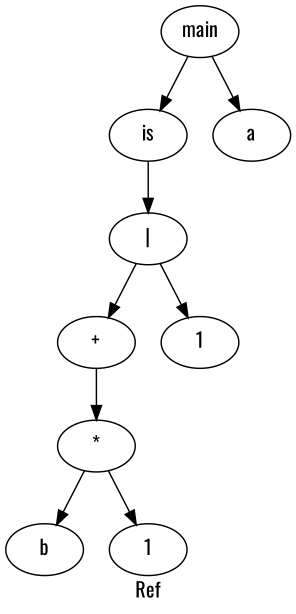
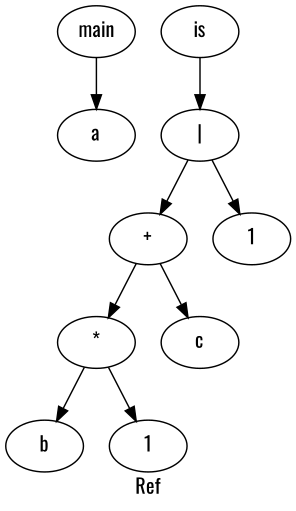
edge "main" -> "is": removed
node "c": added
